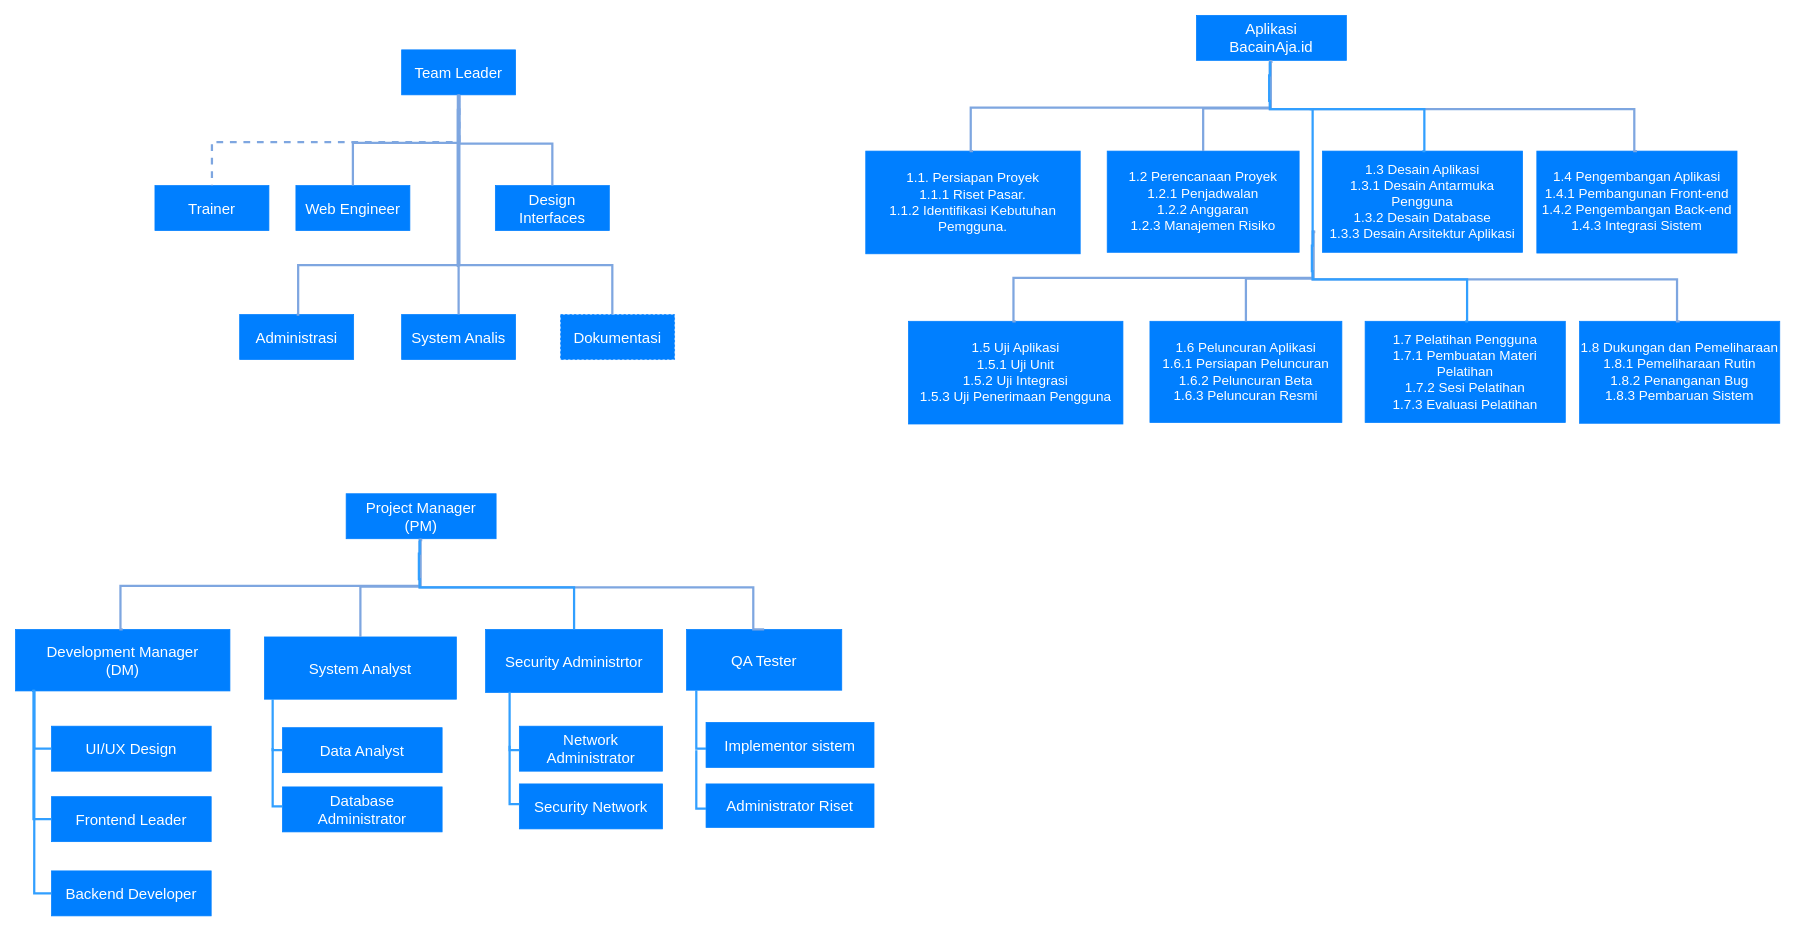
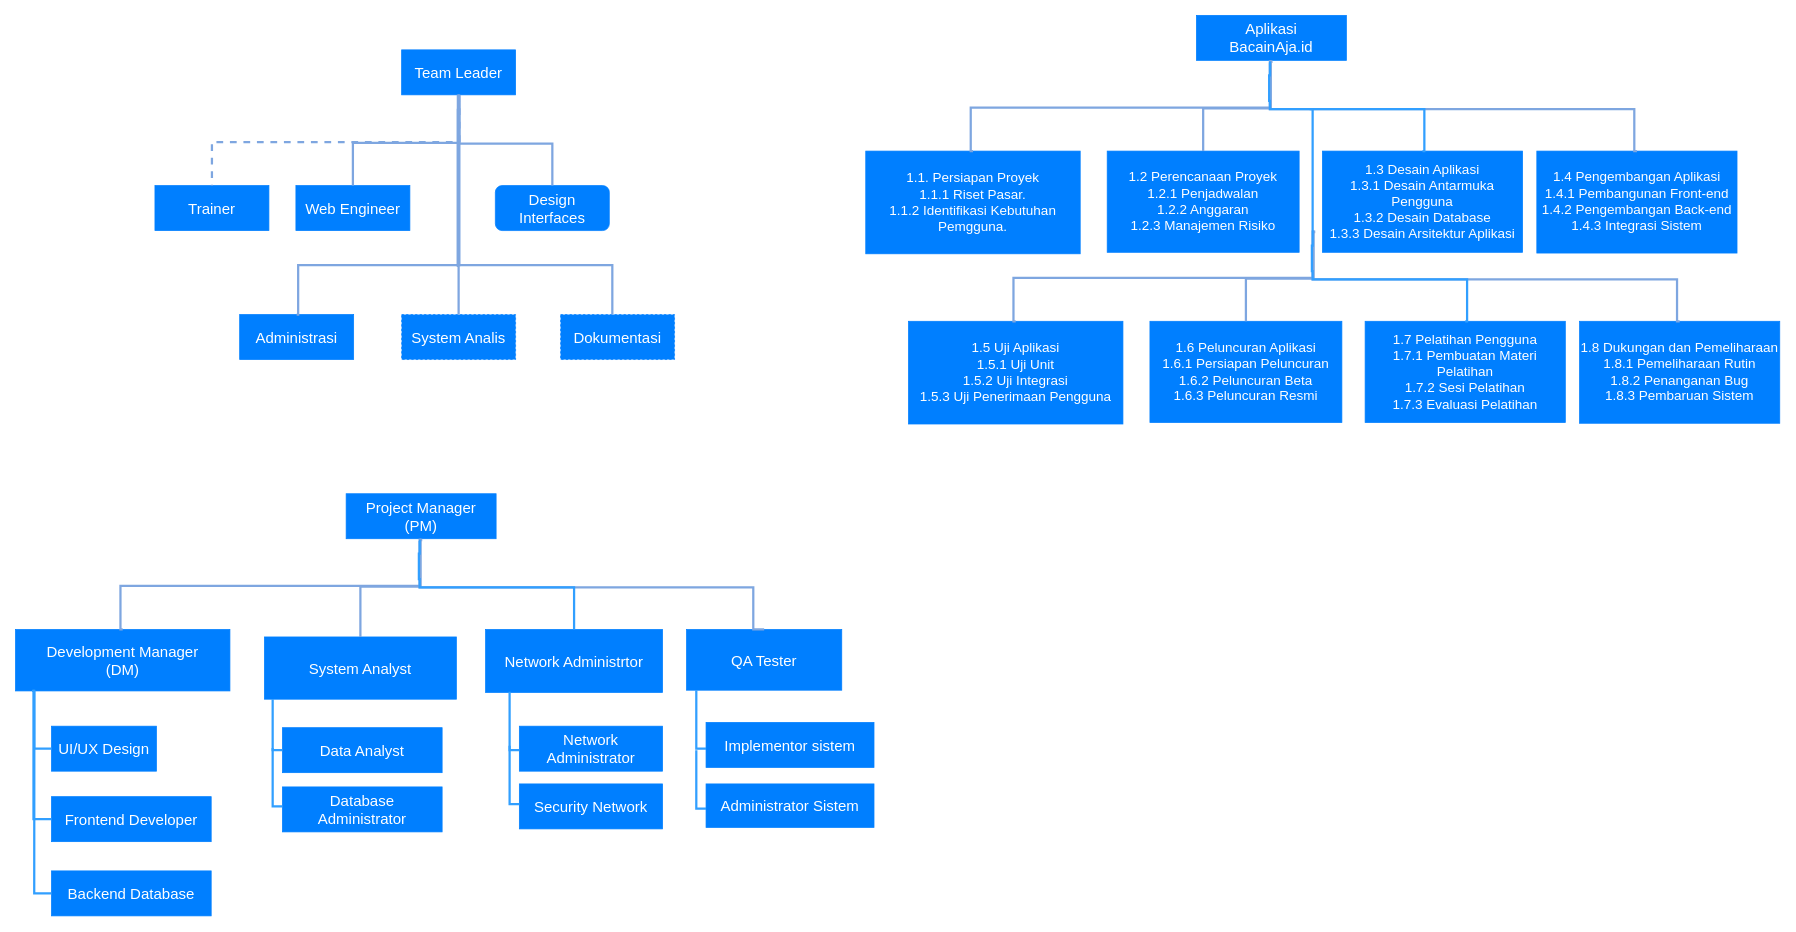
node "Design Interfaces": shape rectangle -> rounded rectangle
node "System Analis": style solid -> dashed
node "Security Administrtor": label "Security Administrtor" -> "Network Administrtor"
node "UI/UX Design": size 160x45 -> 105x45
node "Administrator Riset": label "Administrator Riset" -> "Administrator Sistem"
node "Frontend Leader": label "Frontend Leader" -> "Frontend Developer"
node "Backend Developer": label "Backend Developer" -> "Backend Database"
